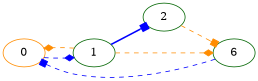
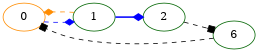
edge "2" -> "6": color darkorange -> black
edge "1" -> "2": arrowhead box -> diamond
edge "1" -> "6": removed
edge "6" -> "0": color blue -> black
